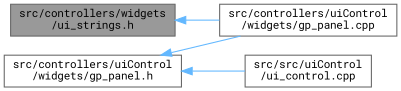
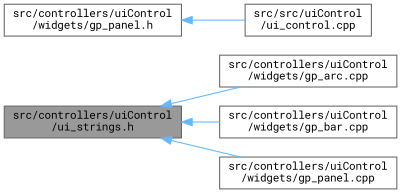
node "src/controllers/widgets /ui_strings.h": label "src/controllers/widgets /ui_strings.h" -> "src/controllers/uiControl /ui_strings.h"
edge "src/controllers/uiControl /widgets/gp_panel.cpp" -> "src/controllers/uiControl /widgets/gp_panel.h": removed
node "src/controllers/uiControl /widgets/gp_arc.cpp": added
node "src/controllers/uiControl /widgets/gp_bar.cpp": added
